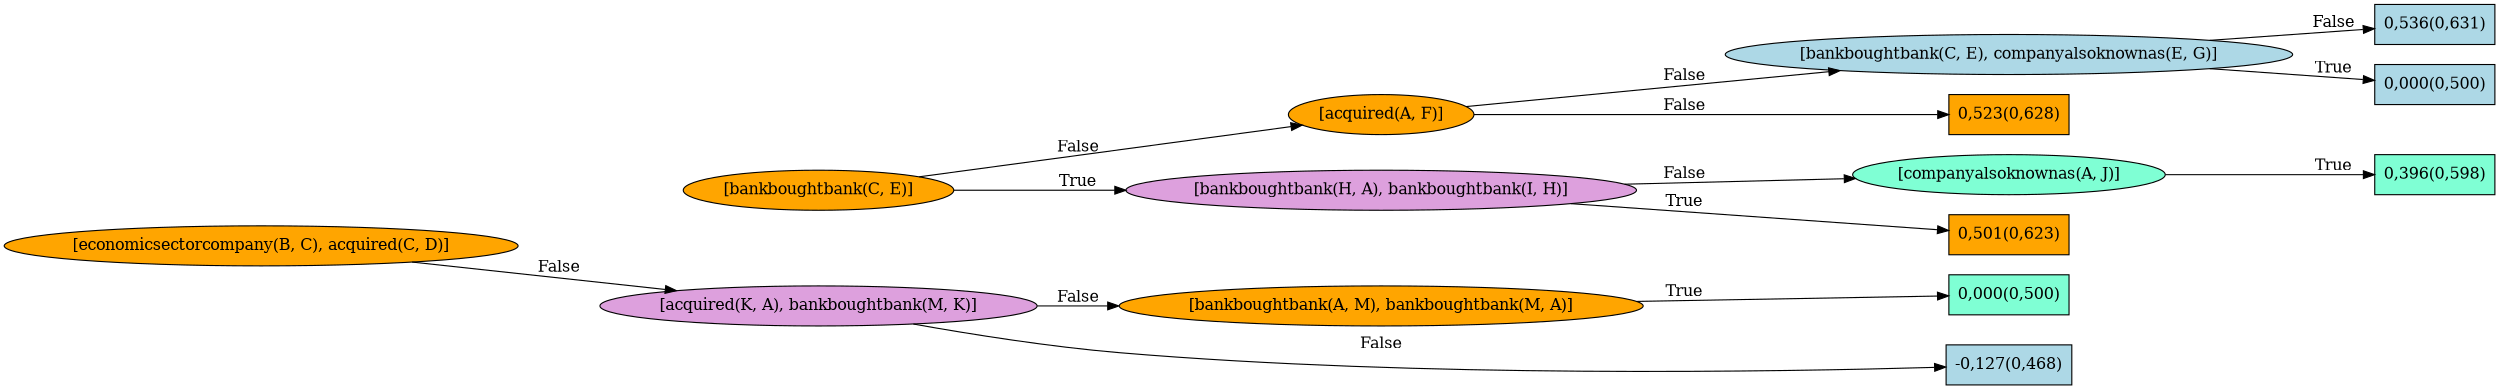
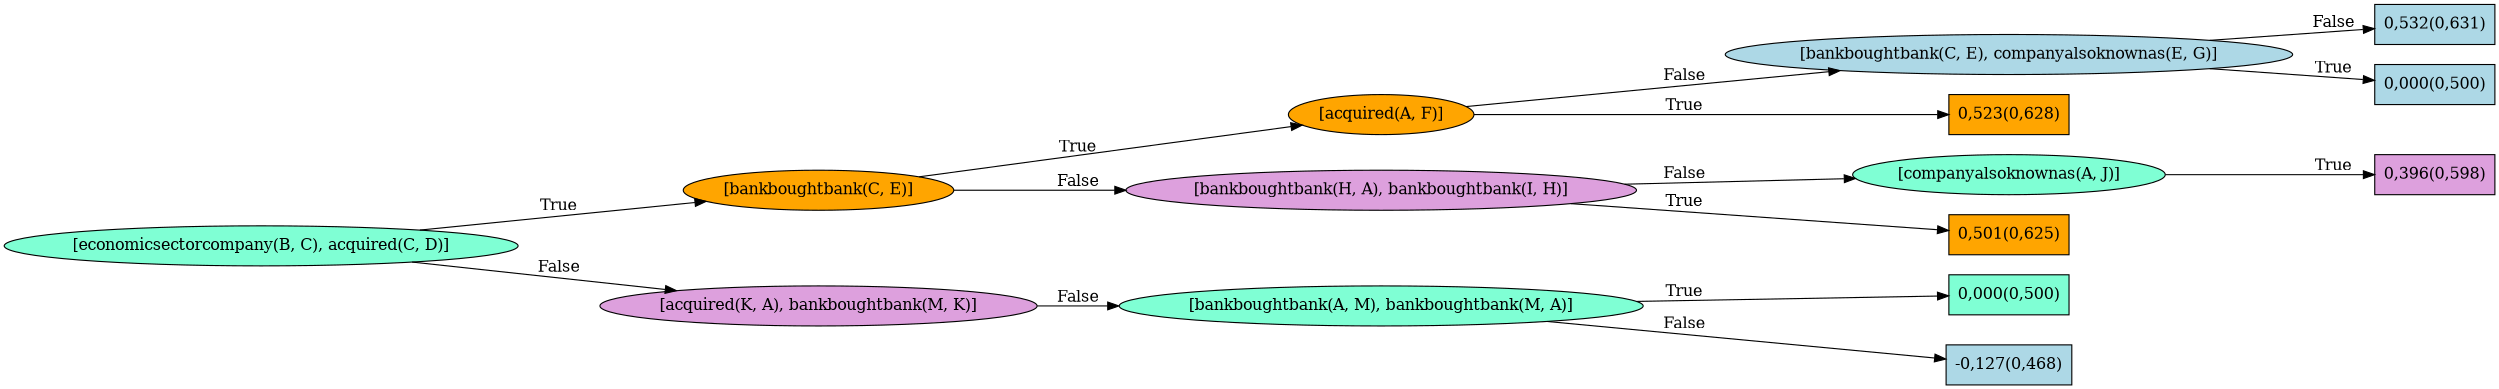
node "0,536(0,631)": label "0,536(0,631)" -> "0,532(0,631)"
edge "[acquired(A, F)]" -> "0,523(0,628)": label "False" -> "True"
edge "[bankboughtbank(C, E)]" -> "[acquired(A, F)]": label "False" -> "True"
node "0,396(0,598)": fillcolor aquamarine -> plum
edge "[bankboughtbank(C, E)]" -> "[bankboughtbank(H, A), bankboughtbank(I, H)]": label "True" -> "False"
edge "[economicsectorcompany(B, C), acquired(C, D)]" -> "[bankboughtbank(C, E)]": added, label "True"
node "0,501(0,623)": label "0,501(0,623)" -> "0,501(0,625)"
node "[economicsectorcompany(B, C), acquired(C, D)]": fillcolor orange -> aquamarine
node "[bankboughtbank(A, M), bankboughtbank(M, A)]": fillcolor orange -> aquamarine
edge "[acquired(K, A), bankboughtbank(M, K)]" -> "-0,127(0,468)": now "[bankboughtbank(A, M), bankboughtbank(M, A)]" -> "-0,127(0,468)"
